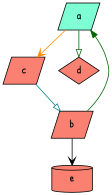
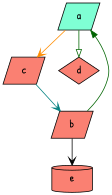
edge "c" -> "b": arrowhead onormal -> vee
